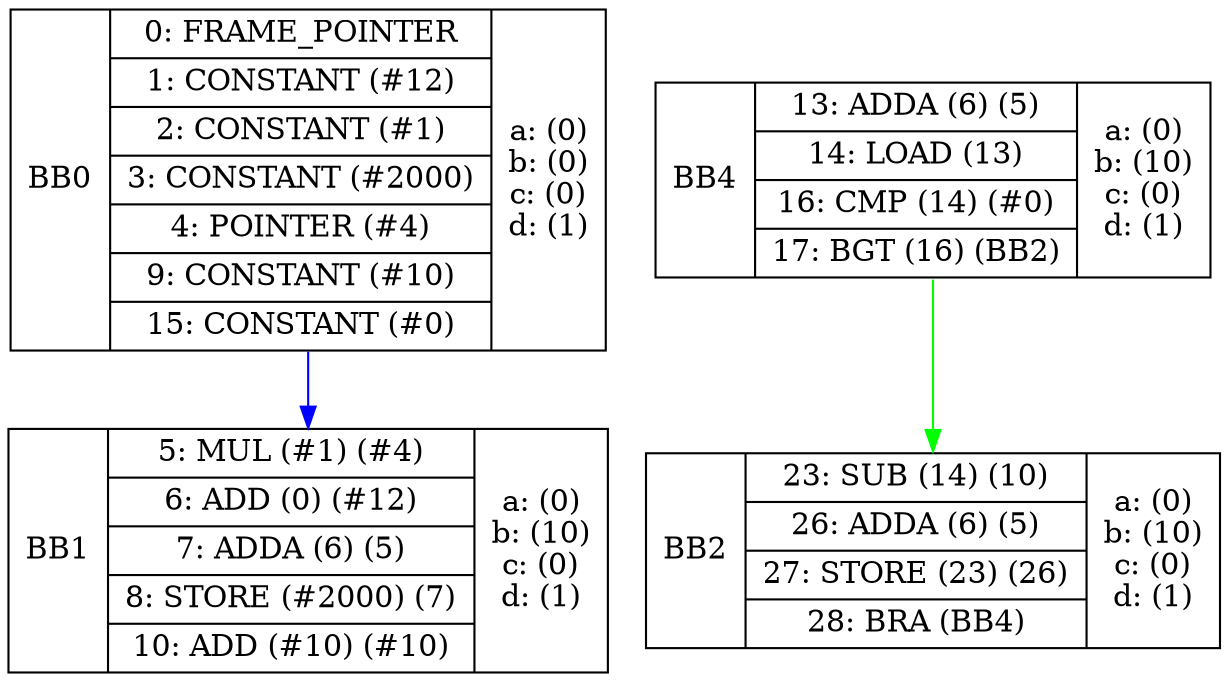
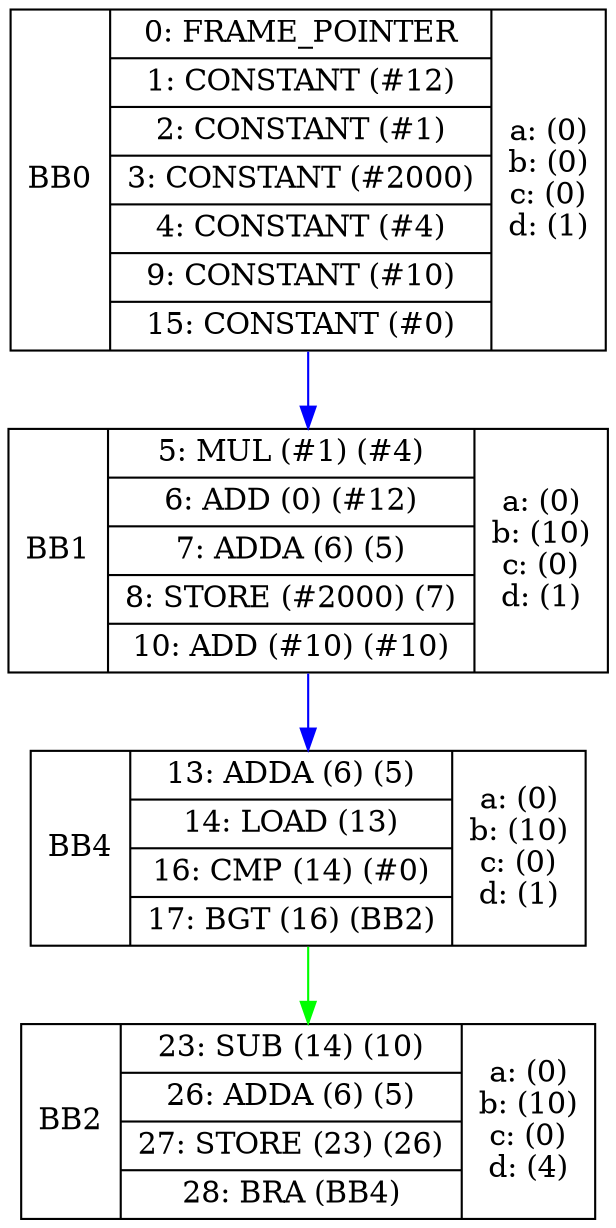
node "BB0": text "4: POINTER (#4)" -> "4: CONSTANT (#4)"
node "BB2": text "d: (1)" -> "d: (4)"
edge "BB1" -> "BB4": added
